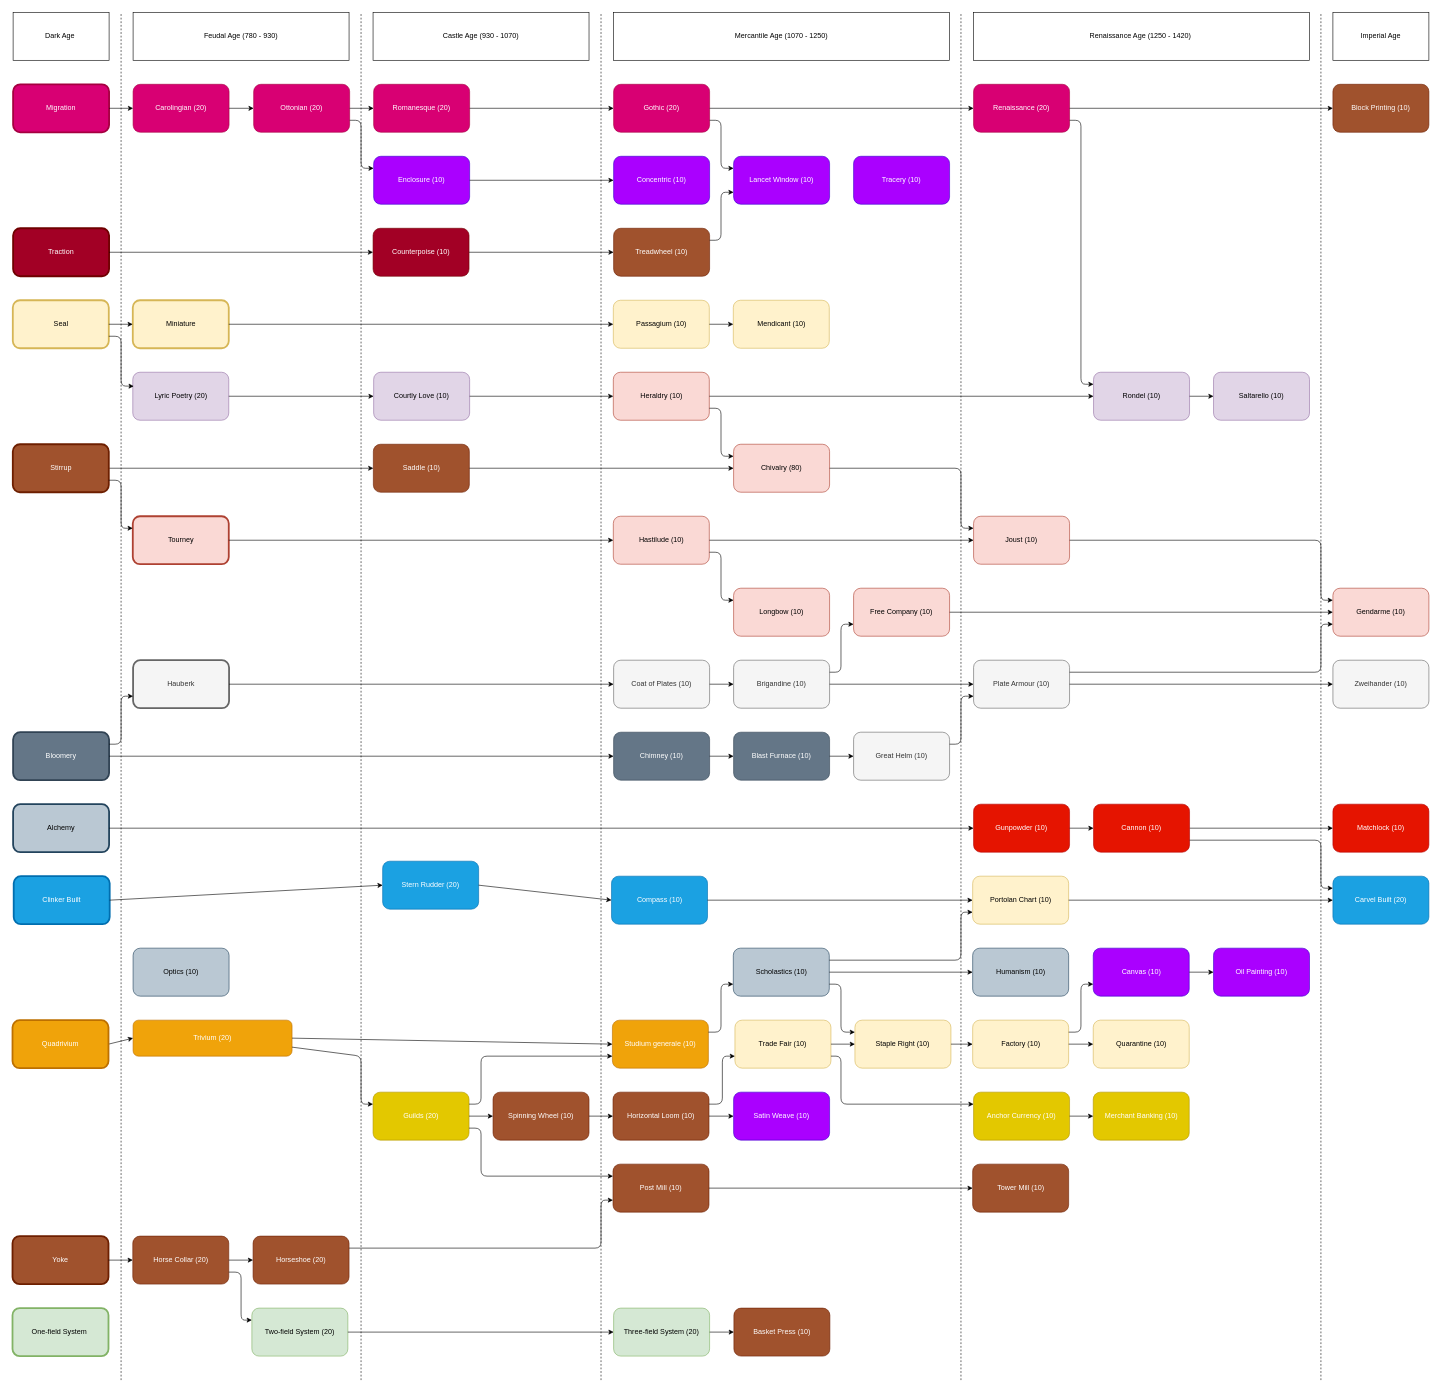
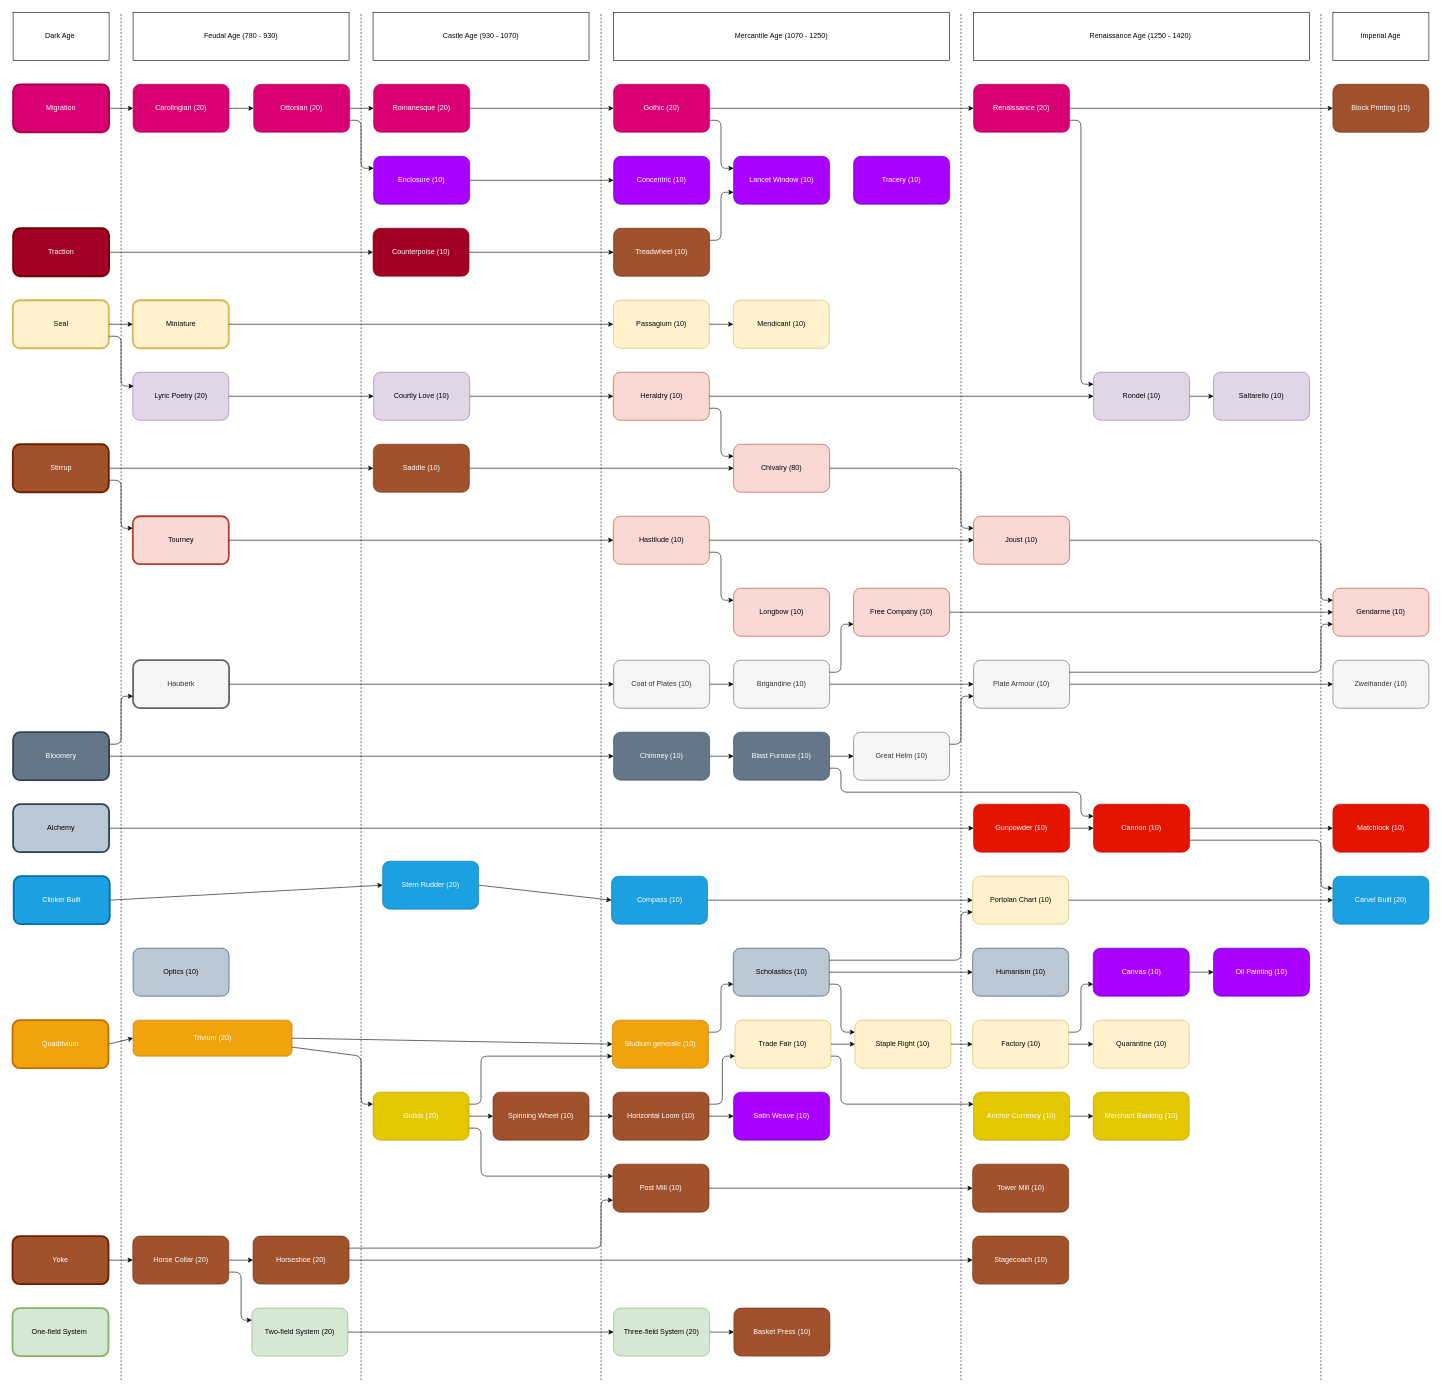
edge "Blast Furnace (10)" -> "Cannon (10)": added
edge "Horseshoe (20)" -> "Stagecoach (10)": added
node "Stagecoach (10)": added
